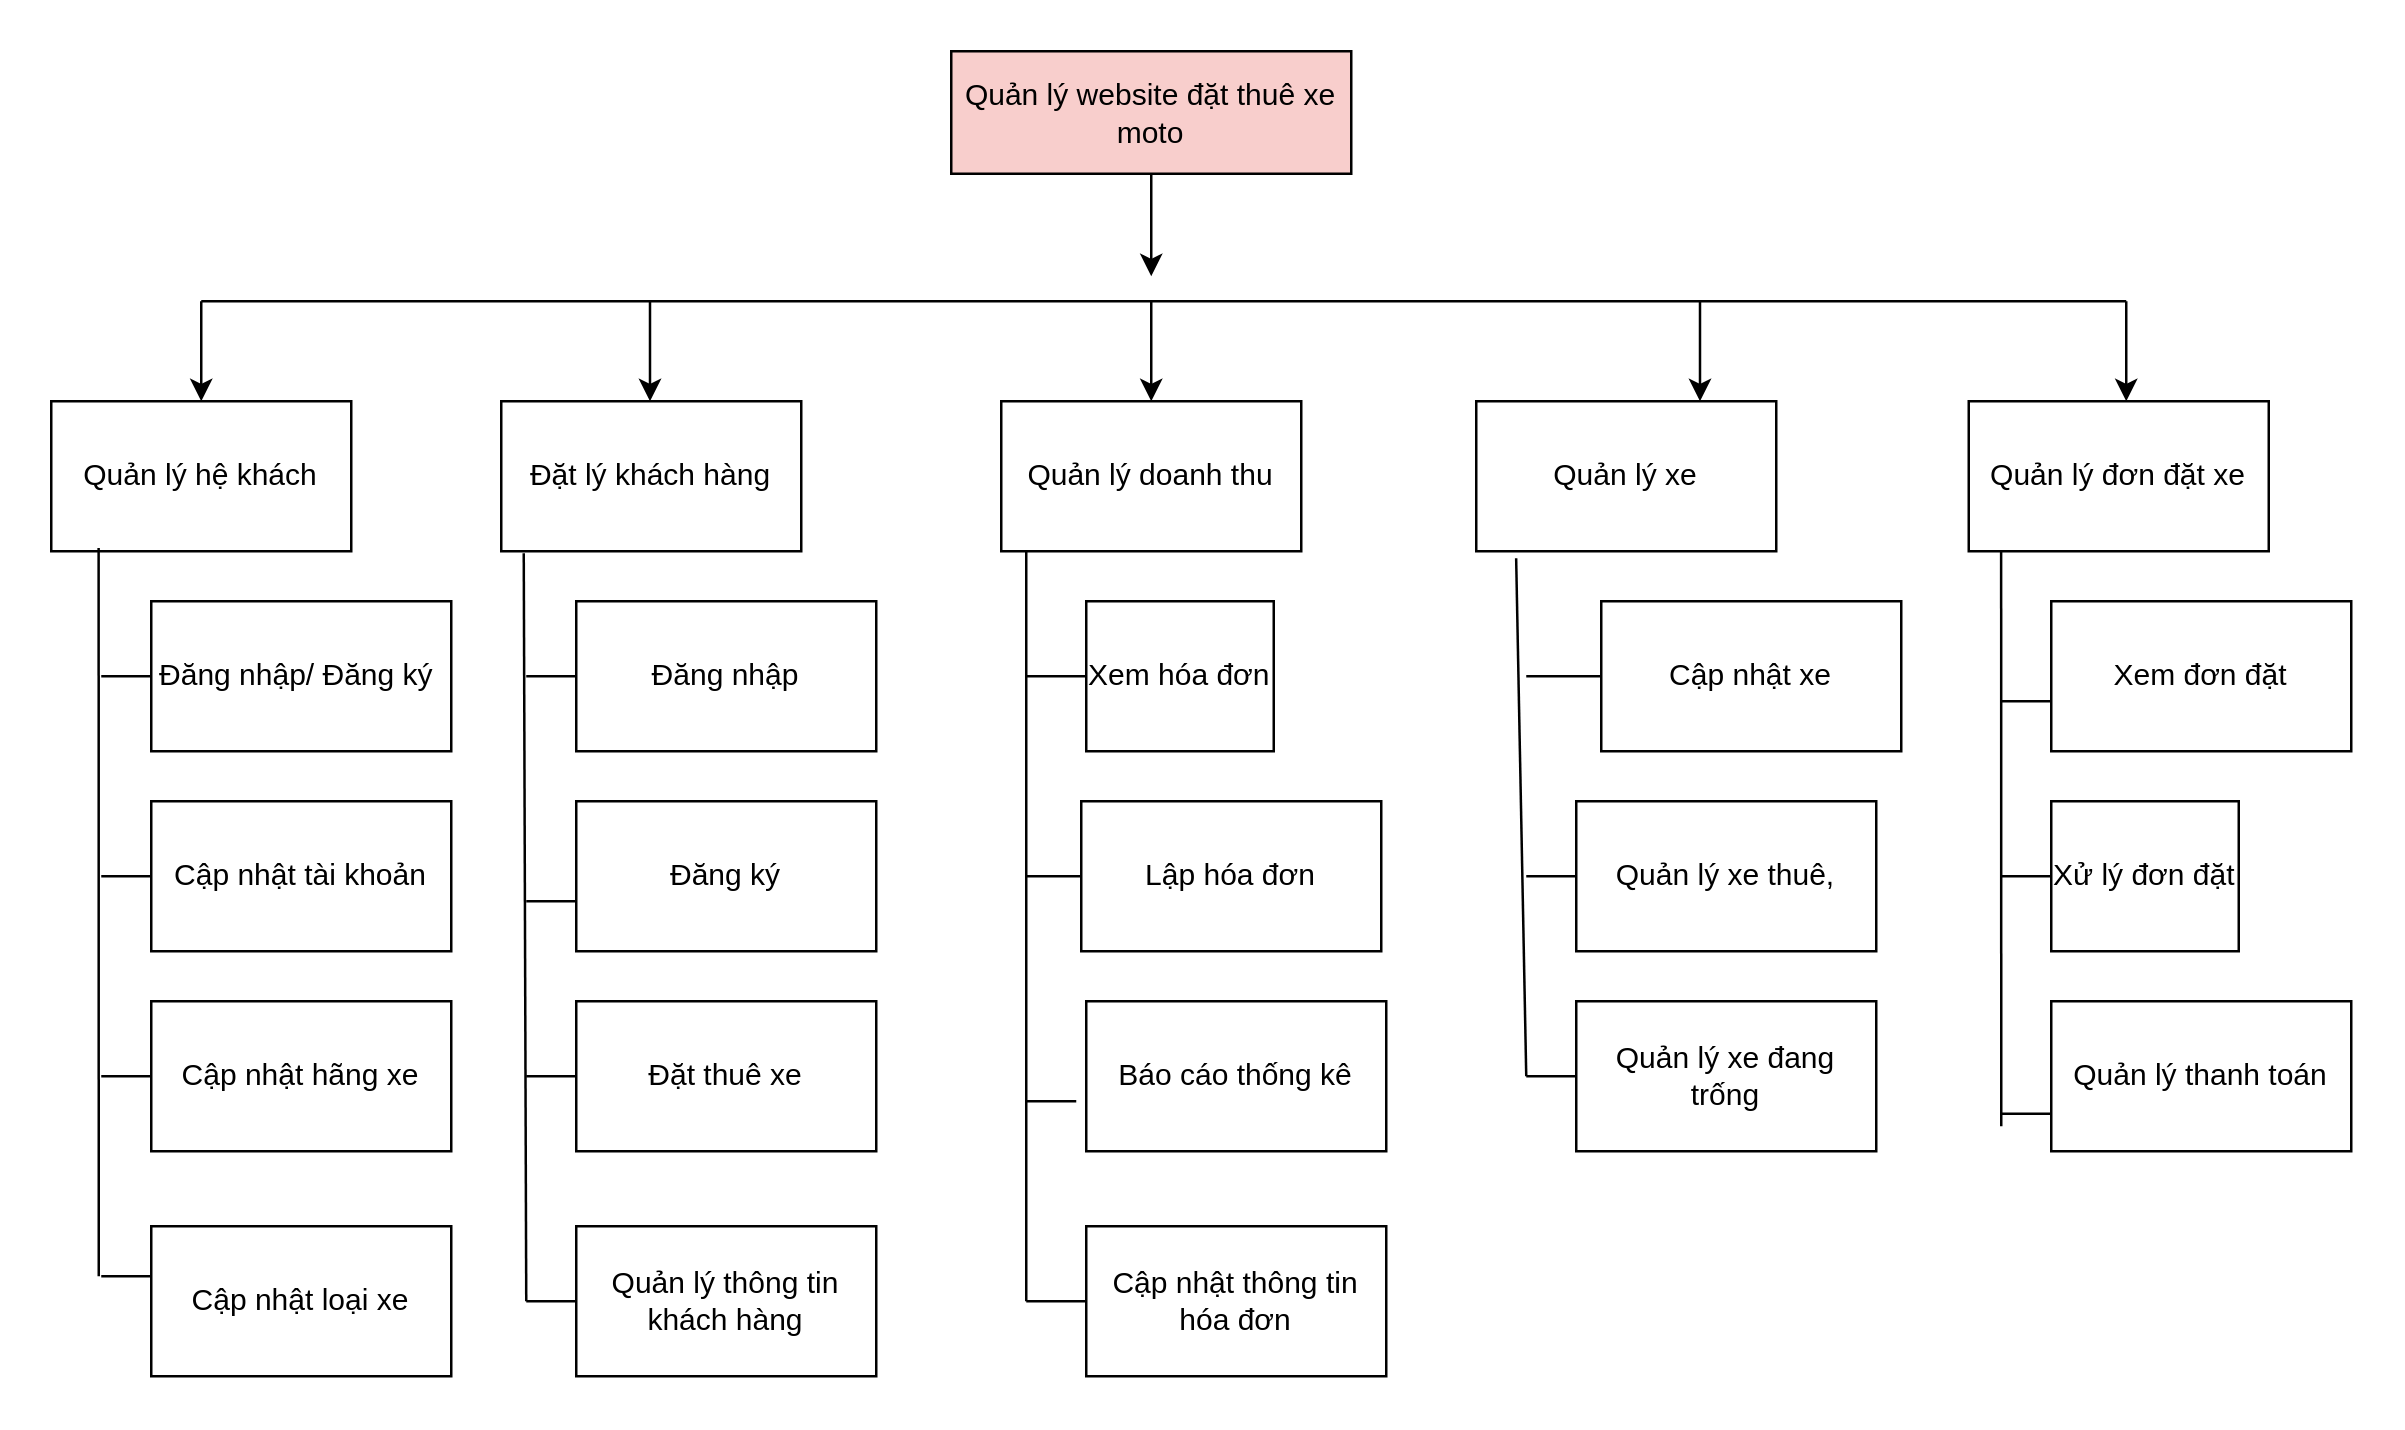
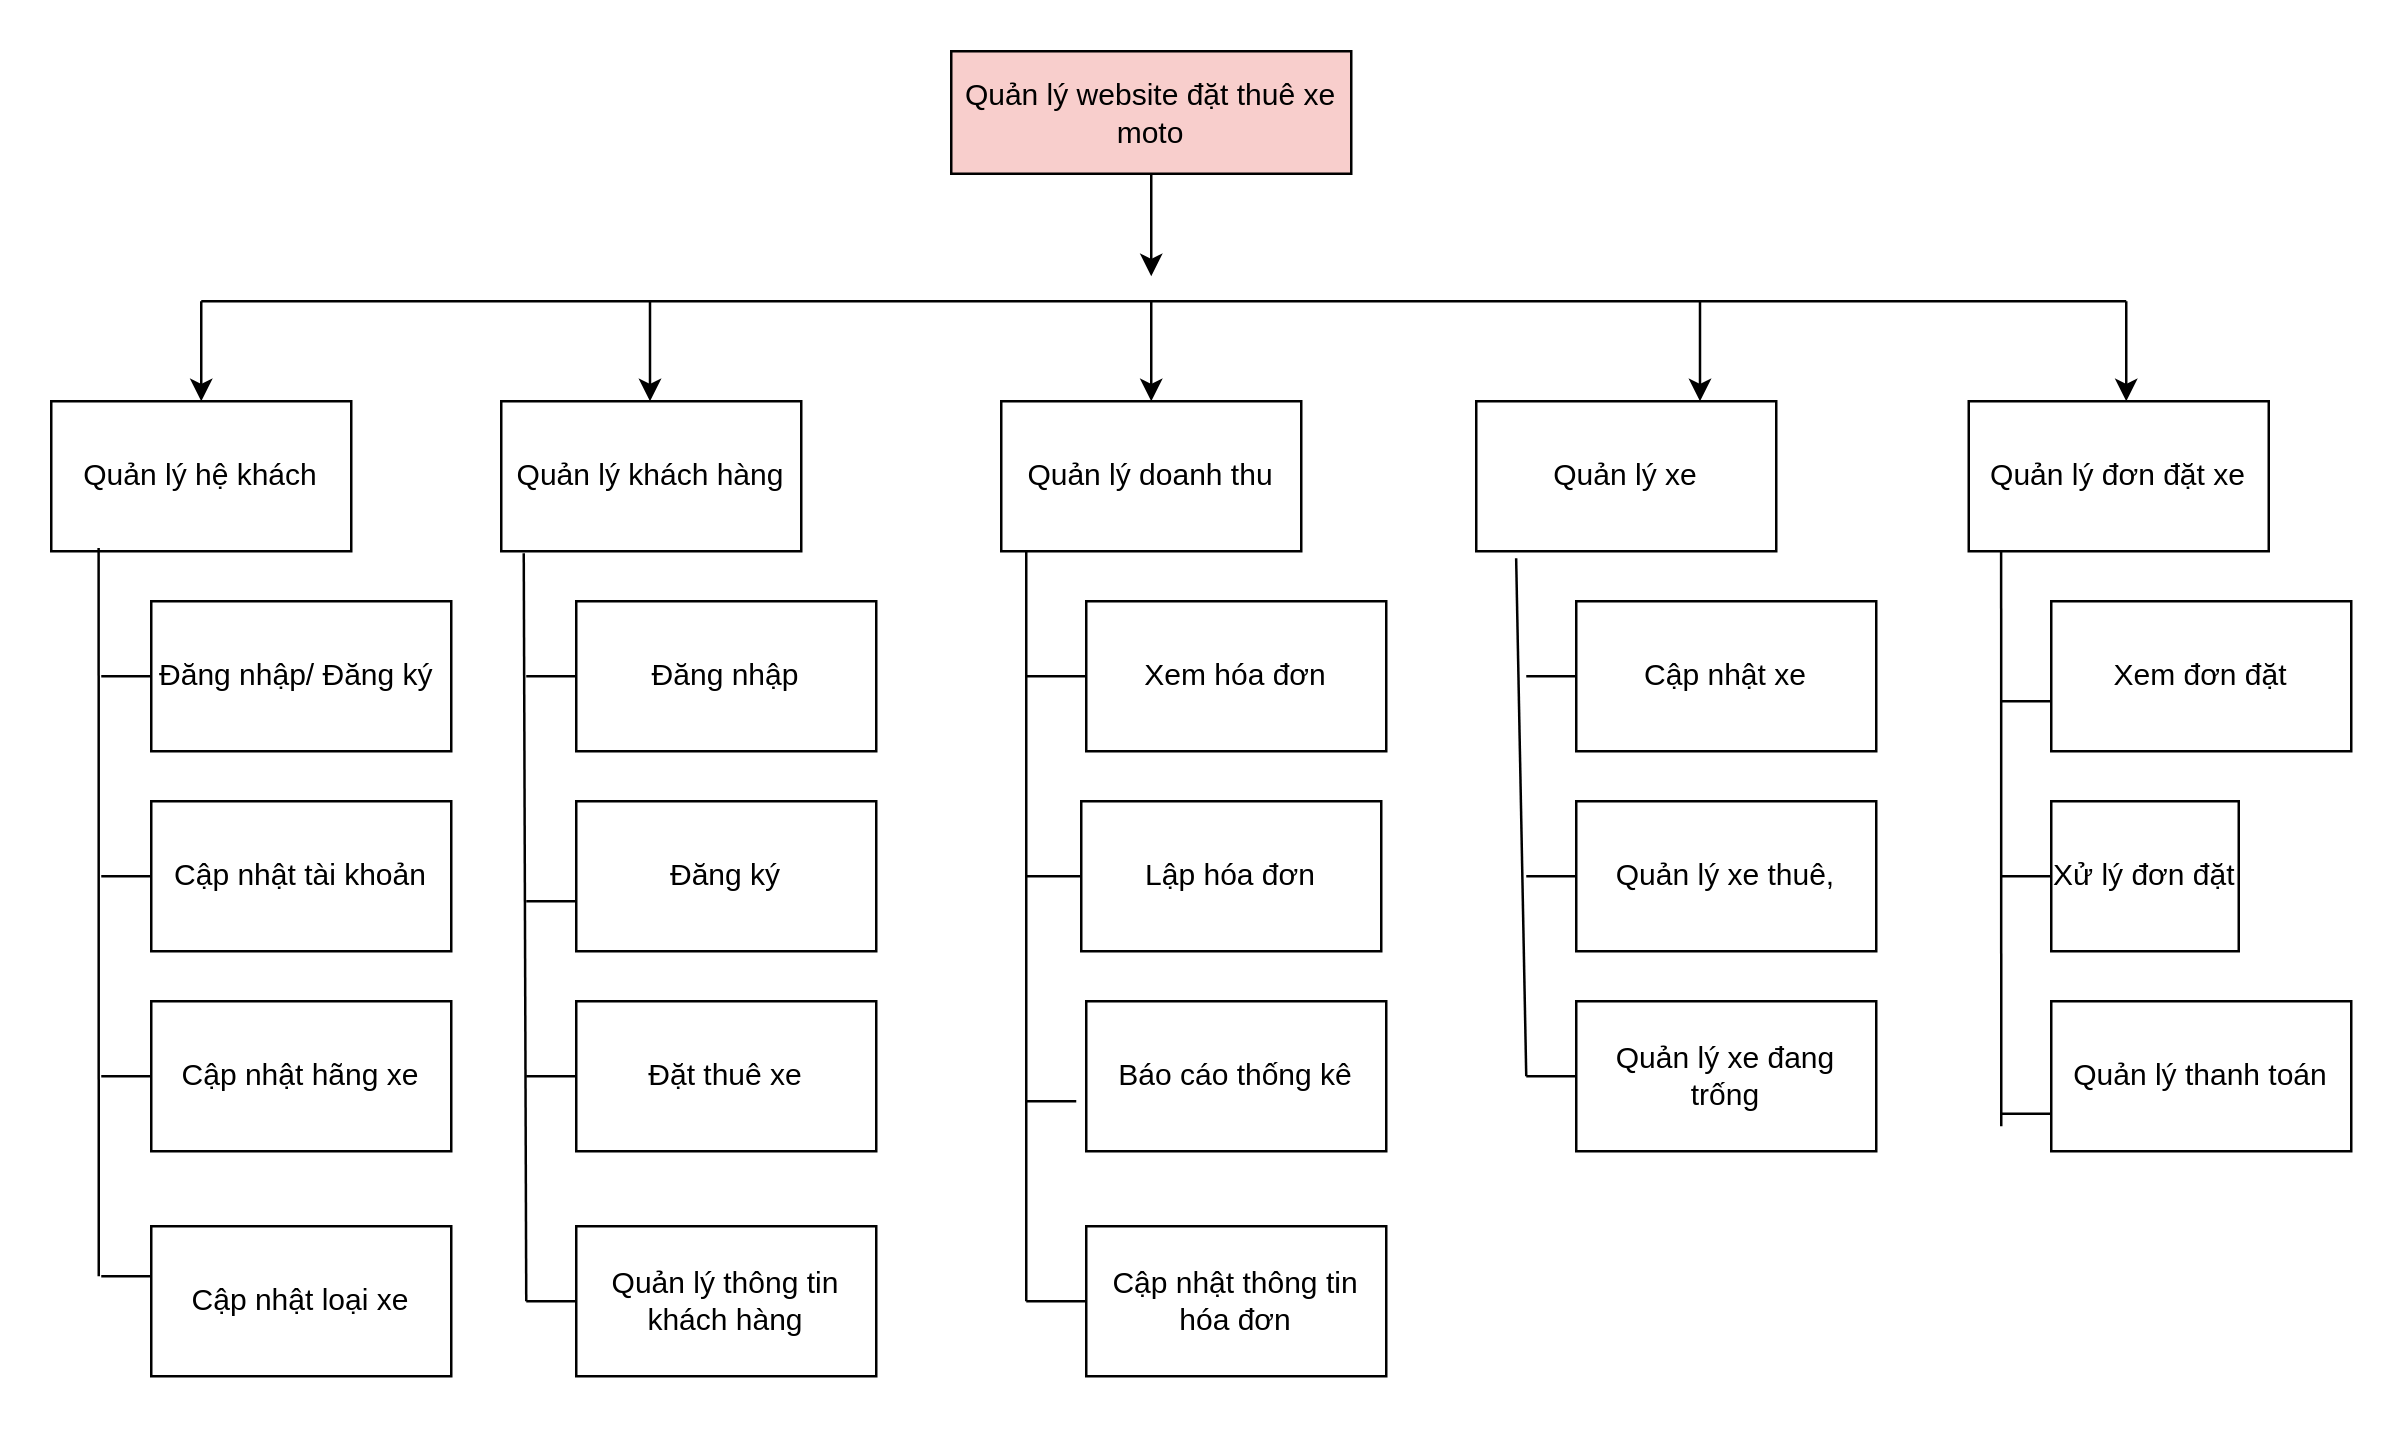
node "Đặt lý khách hàng": label "Đặt lý khách hàng" -> "Quản lý khách hàng"
node "Xem hóa đơn": size 188x150 -> 300x150
node "Cập nhật xe": moved (1751, 676) -> (1726, 676)
